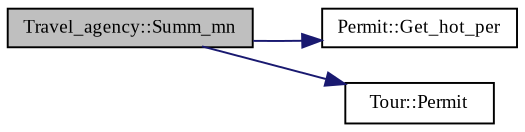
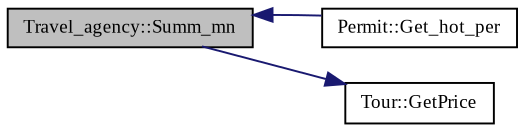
edge "Travel_agency::Summ_mn" -> "Permit::Get_hot_per": reversed
node "Tour::Permit": label "Tour::Permit" -> "Tour::GetPrice"
